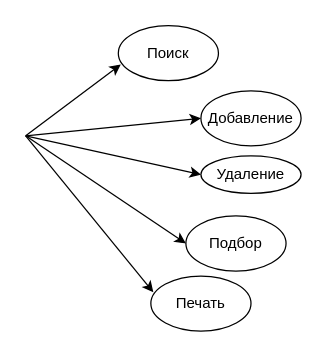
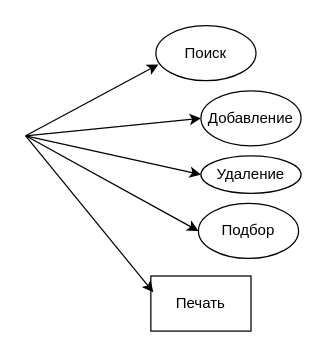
node "Поиск": moved (168, 53) -> (206, 53)
node "Подбор": moved (236, 243) -> (248, 231)
node "Печать": shape ellipse -> rectangle
